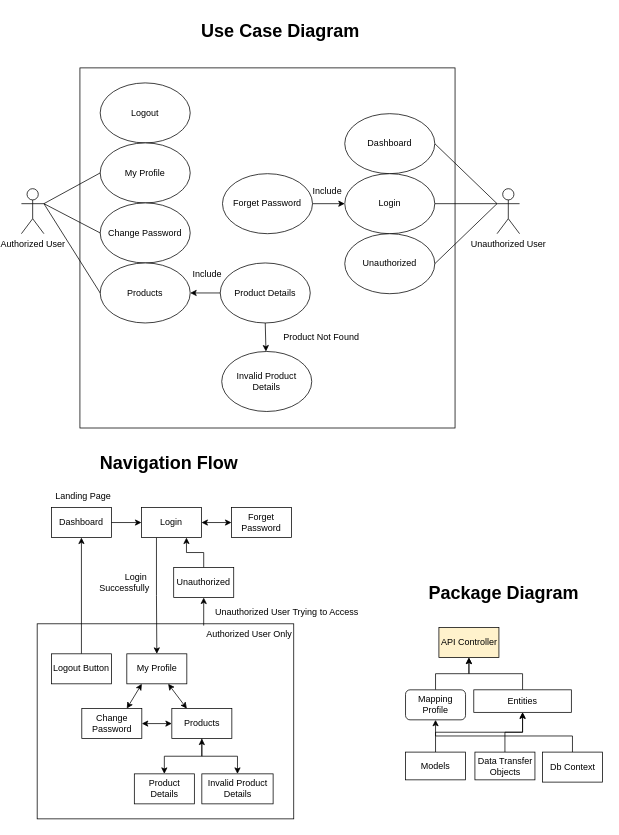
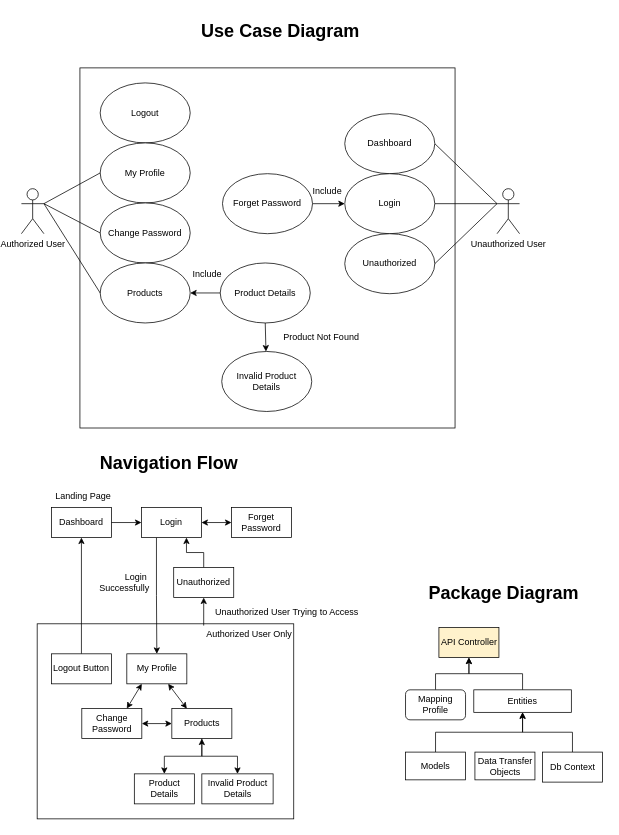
edge "Db Context" -> "Mapping Profile": now "Db Context" -> "Entities"
edge "Data Transfer Objects" -> "Entities": removed
